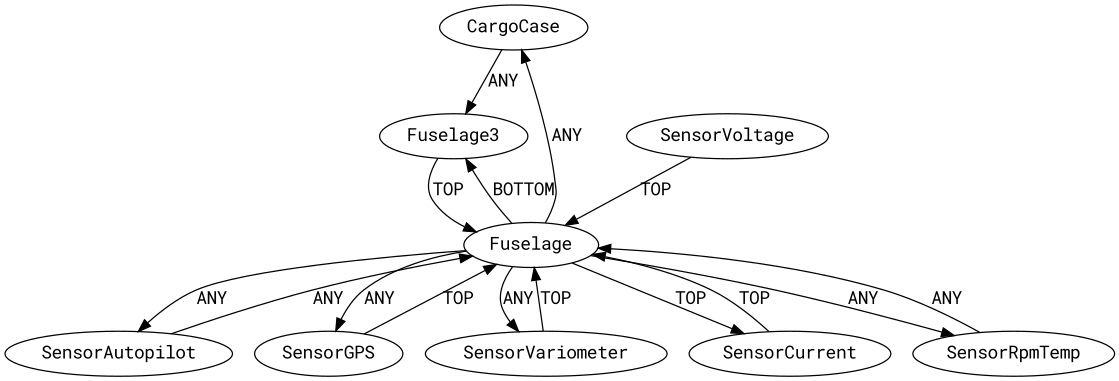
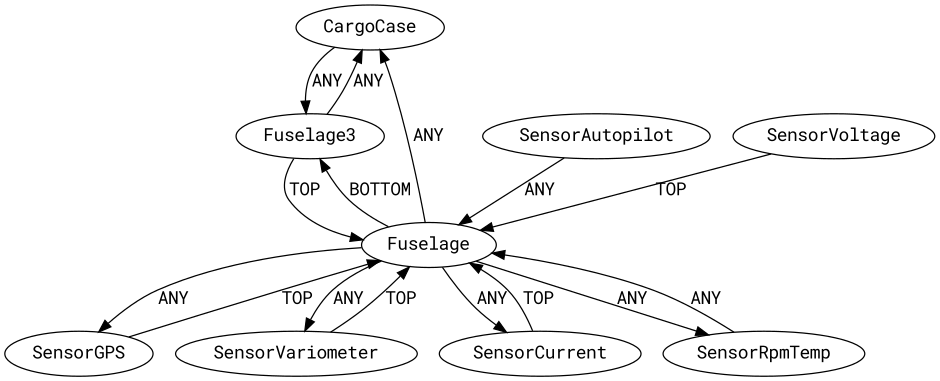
edge "Fuselage3" -> "CargoCase": added, label "ANY"
edge "Fuselage" -> "SensorAutopilot": removed, label "ANY"
edge "Fuselage" -> "SensorCurrent": label "TOP" -> "ANY"
